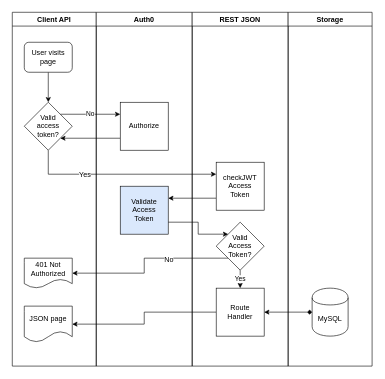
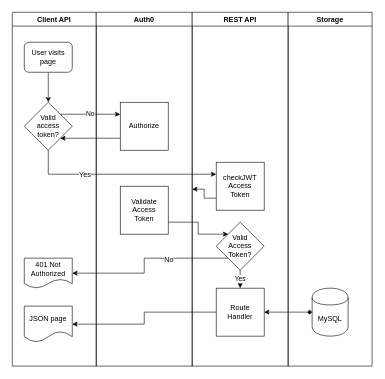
node "REST JSON": label "REST JSON" -> "REST API"
edge "checkJWT Access Token" -> "Validate Access Token": now "checkJWT Access Token" -> "Auth0"
node "Validate Access Token": fillcolor #dae8fc -> #ffffff
